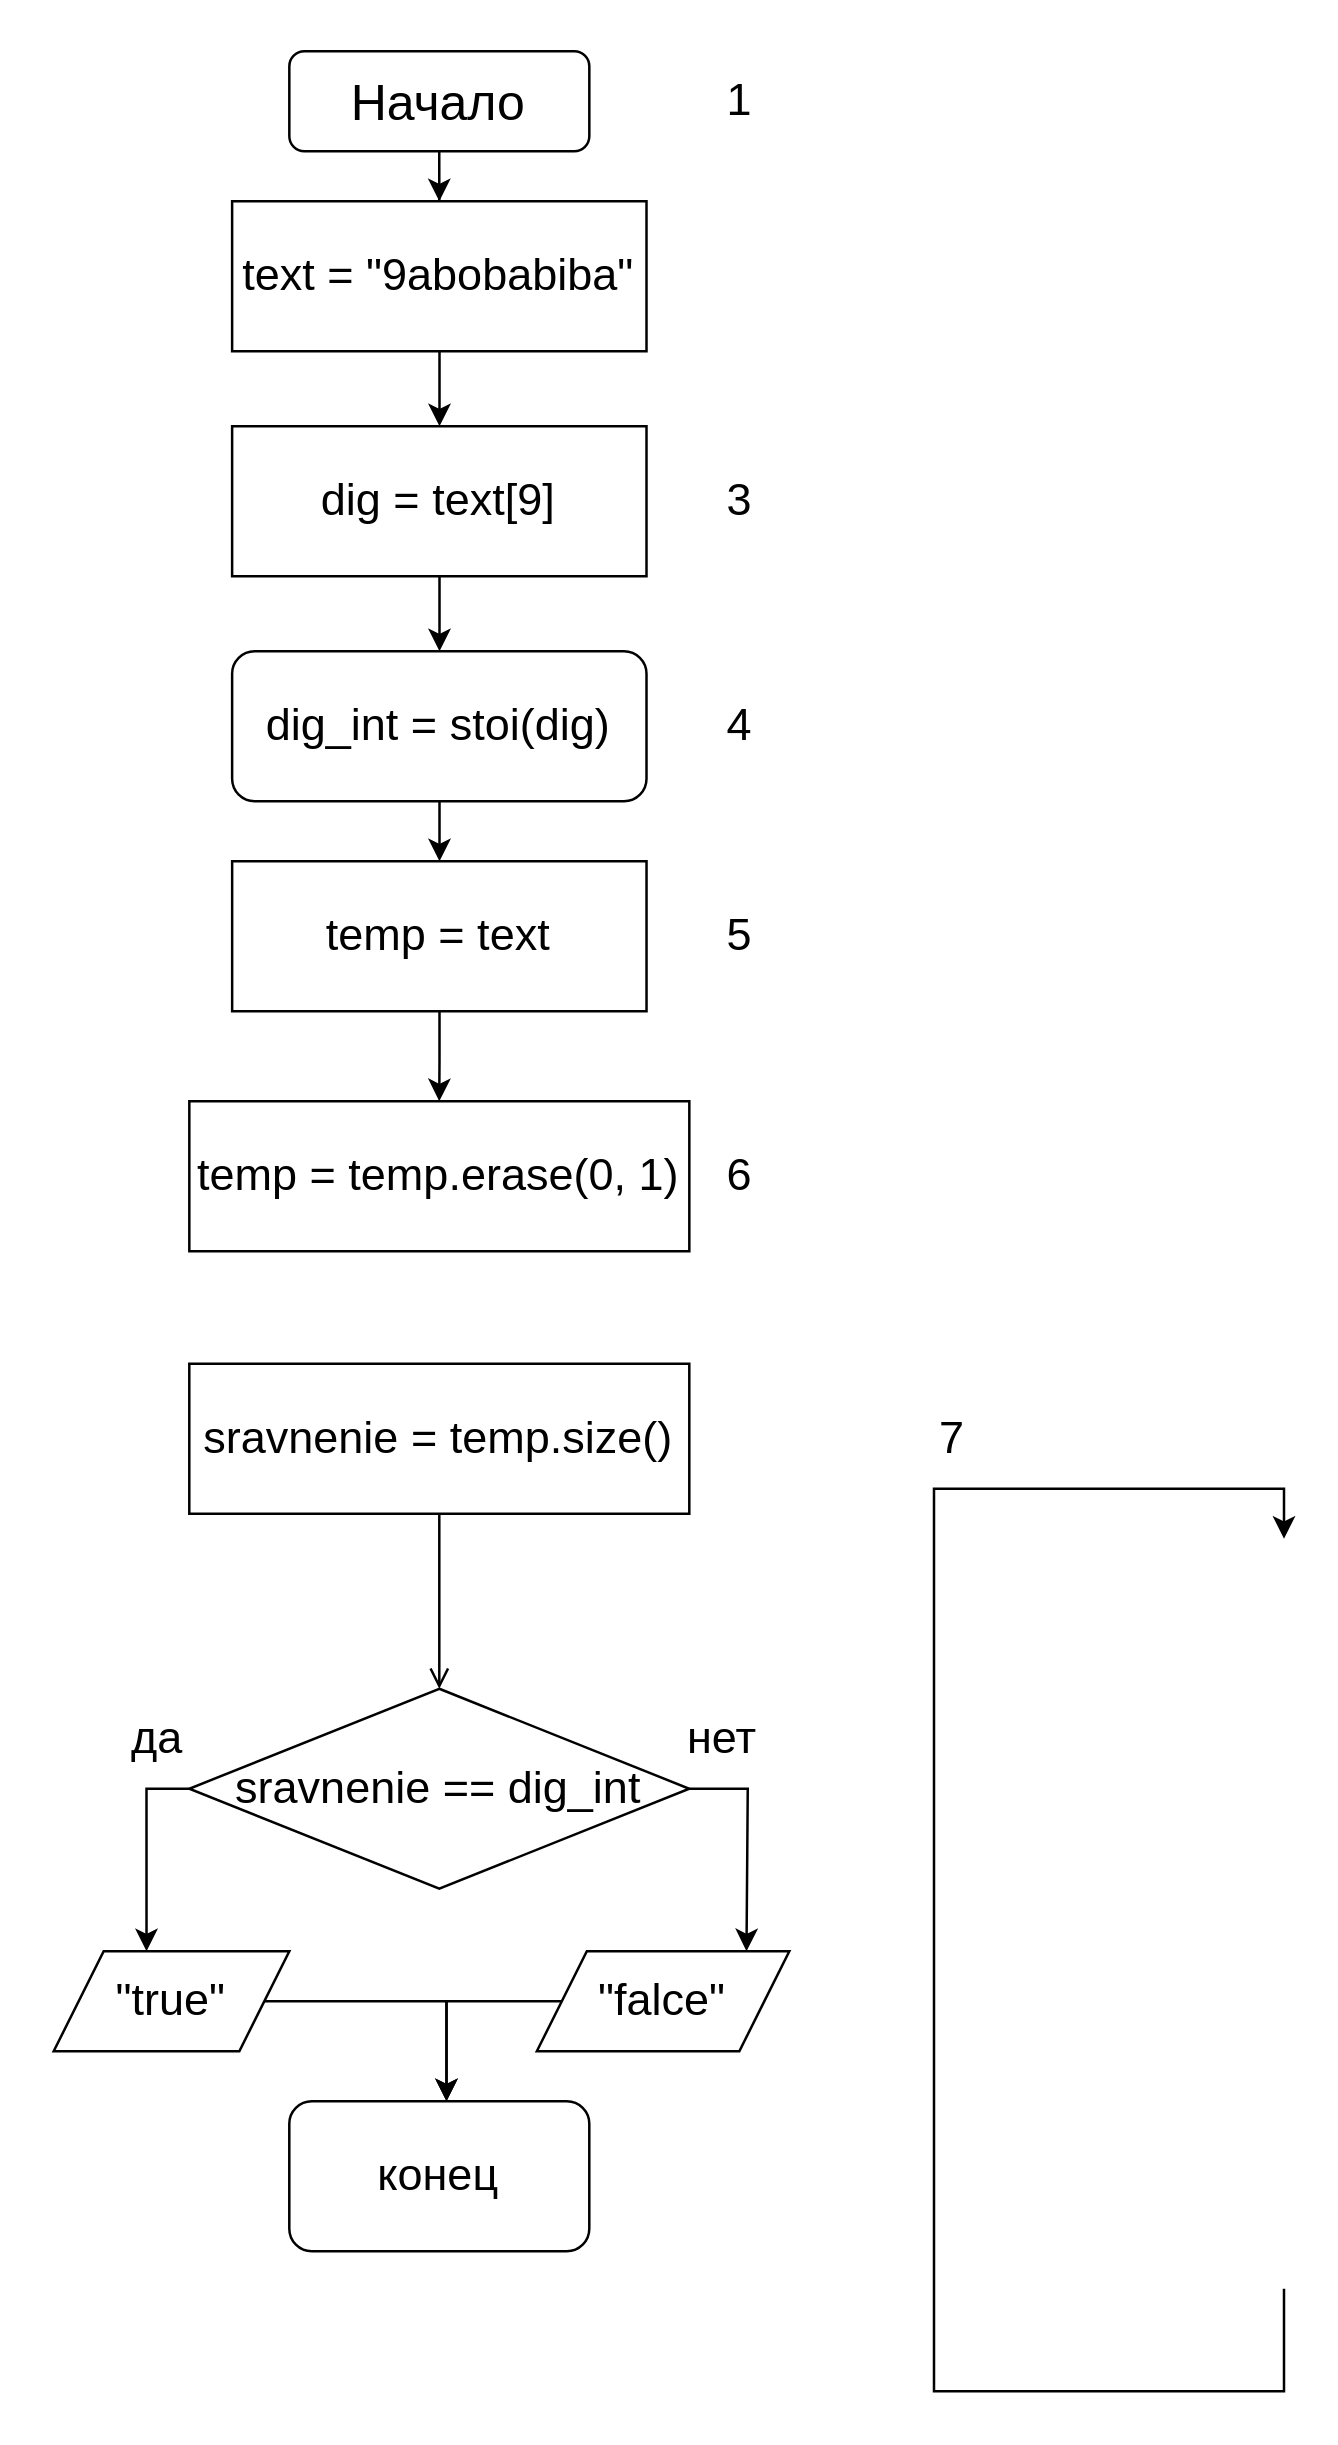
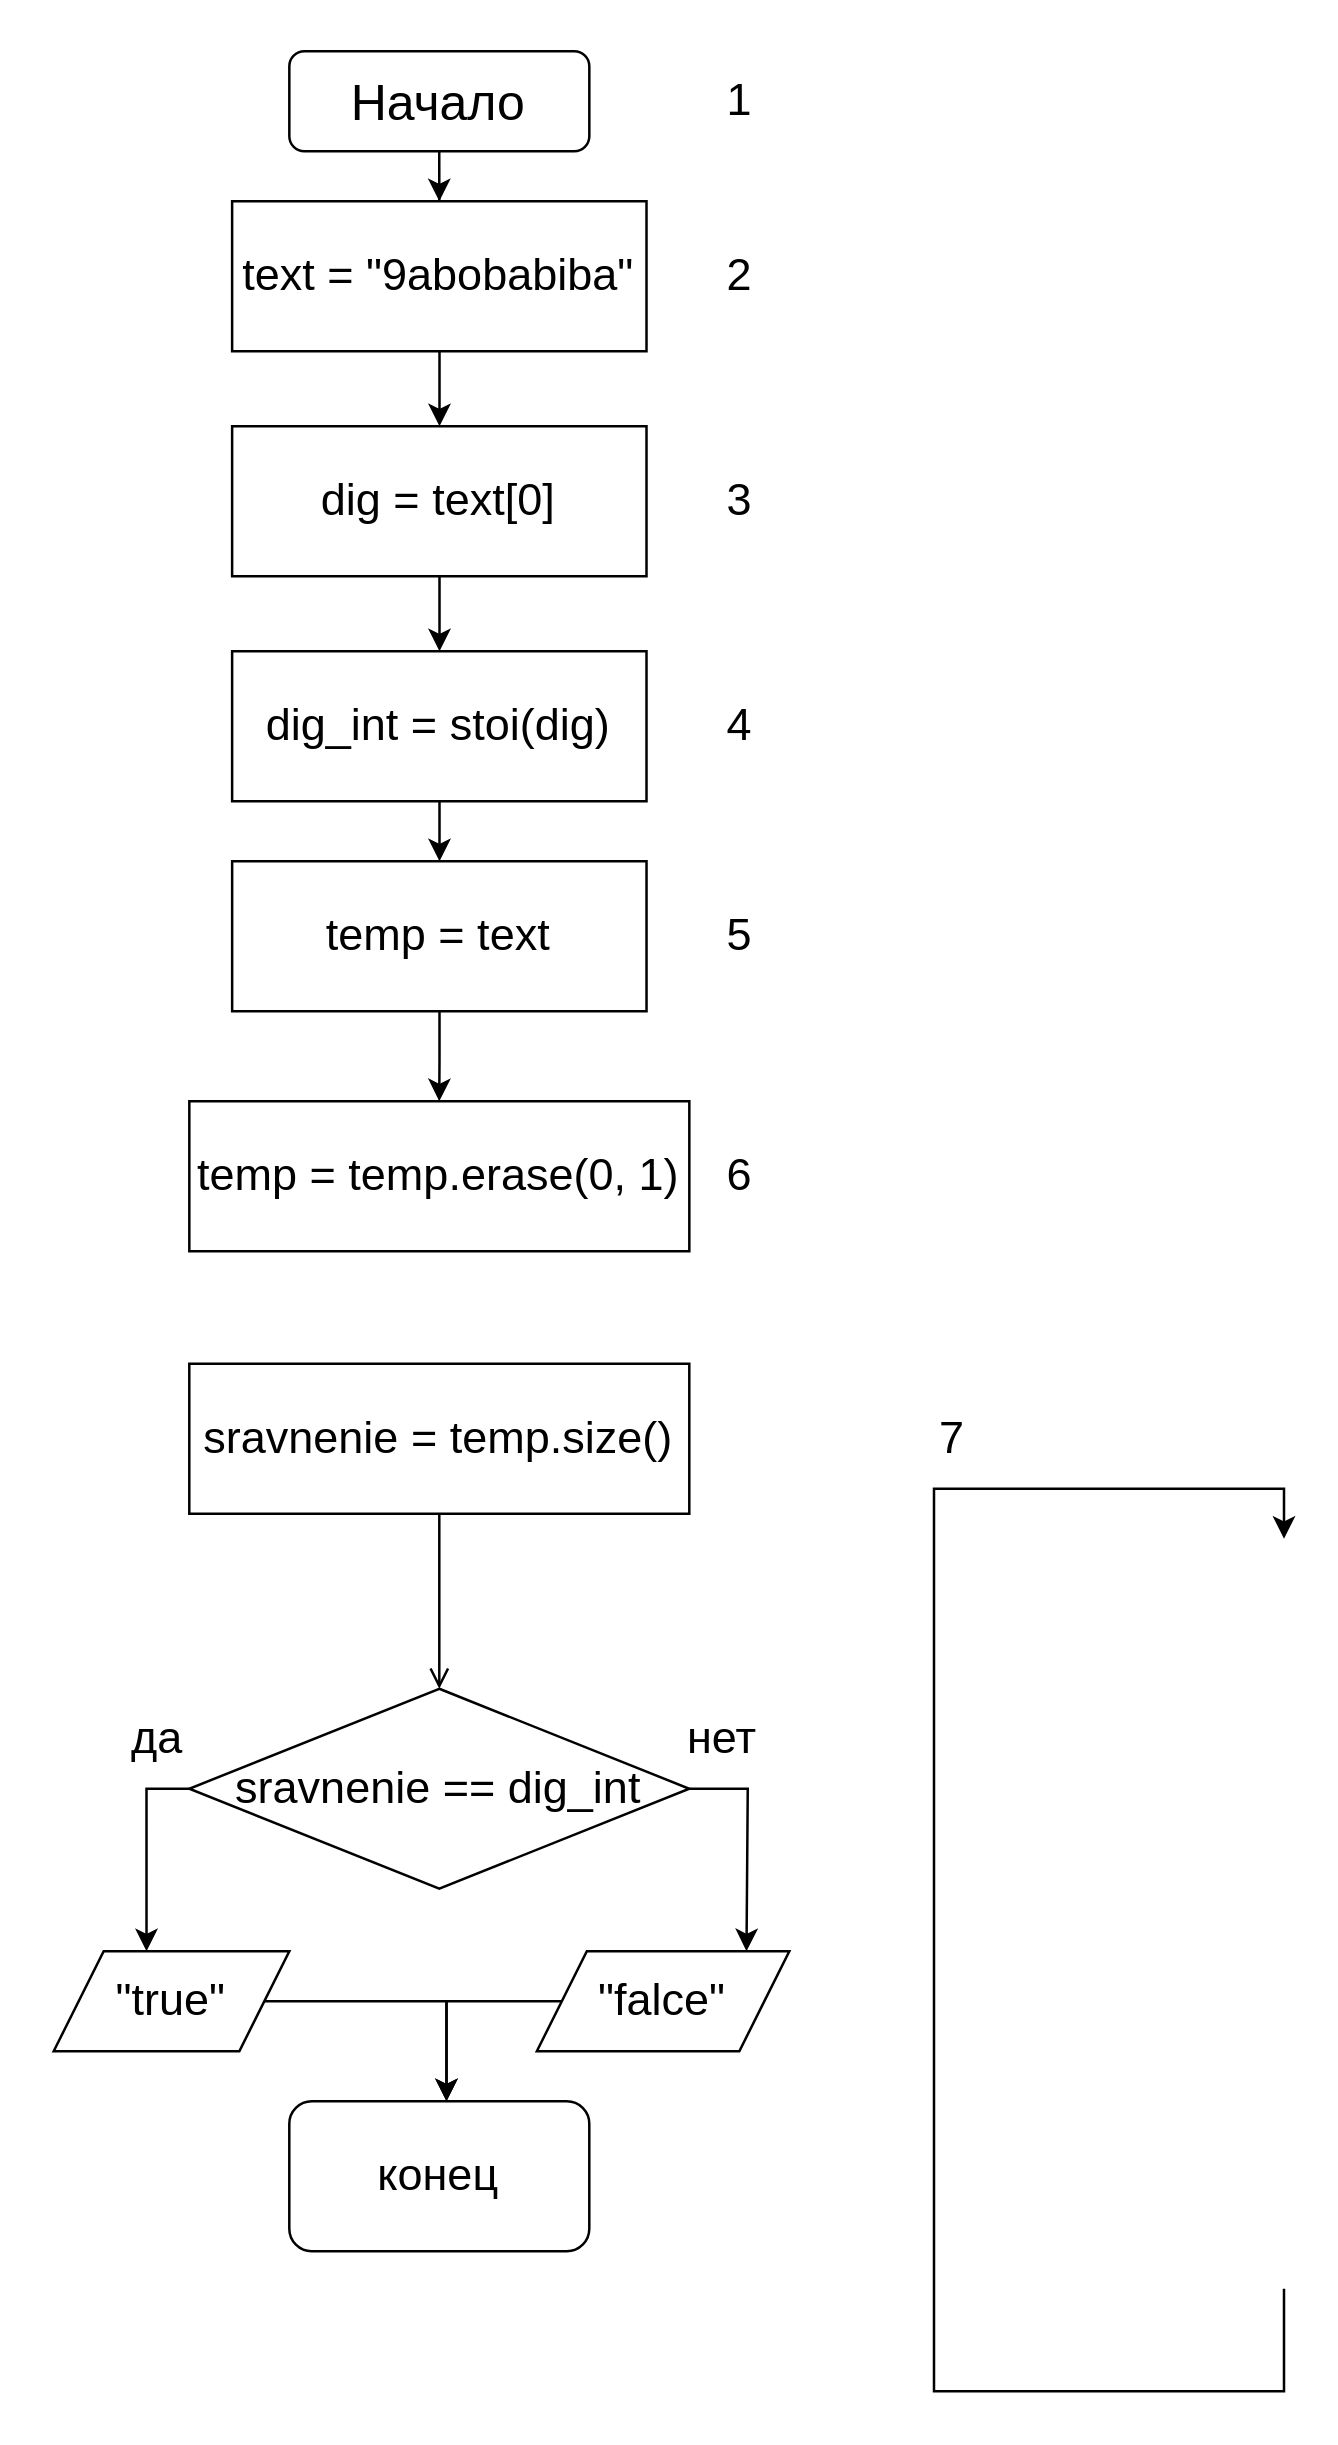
node "2": added
node "dig = text[9]": label "dig = text[9]" -> "dig = text[0]"
node "dig_int = stoi(dig)": shape rounded rectangle -> rectangle
